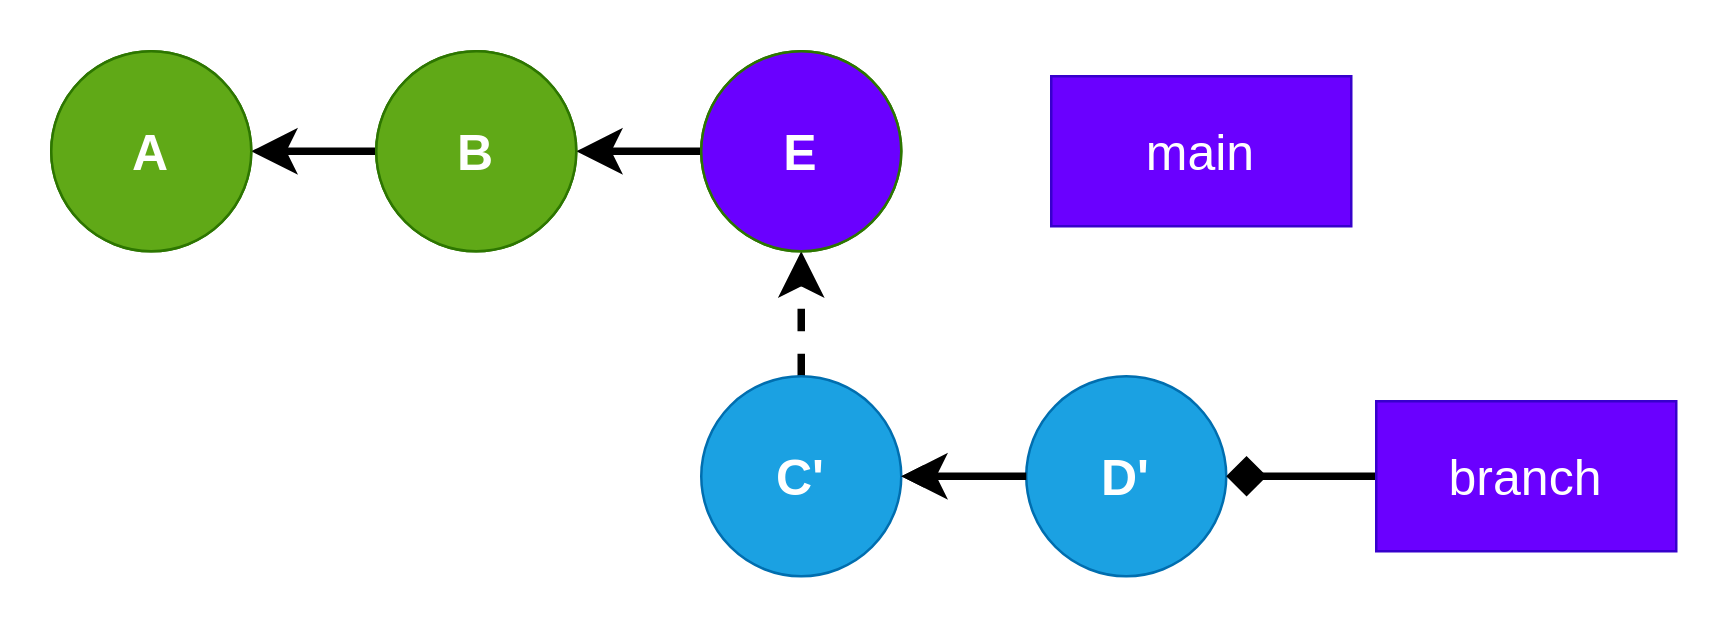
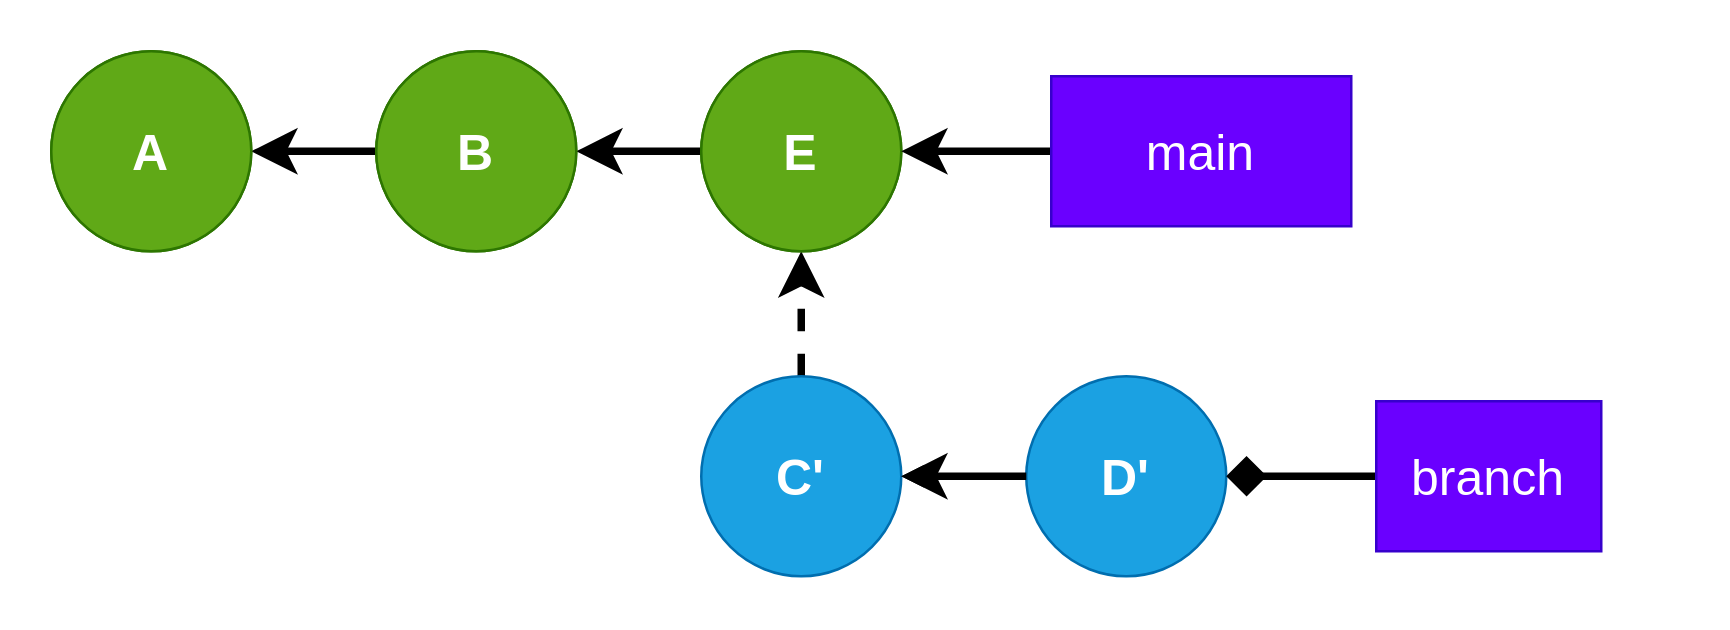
node "E": fillcolor #6a00ff -> #60a917
edge "main" -> "E": added
node "branch": size 300x150 -> 225x150
